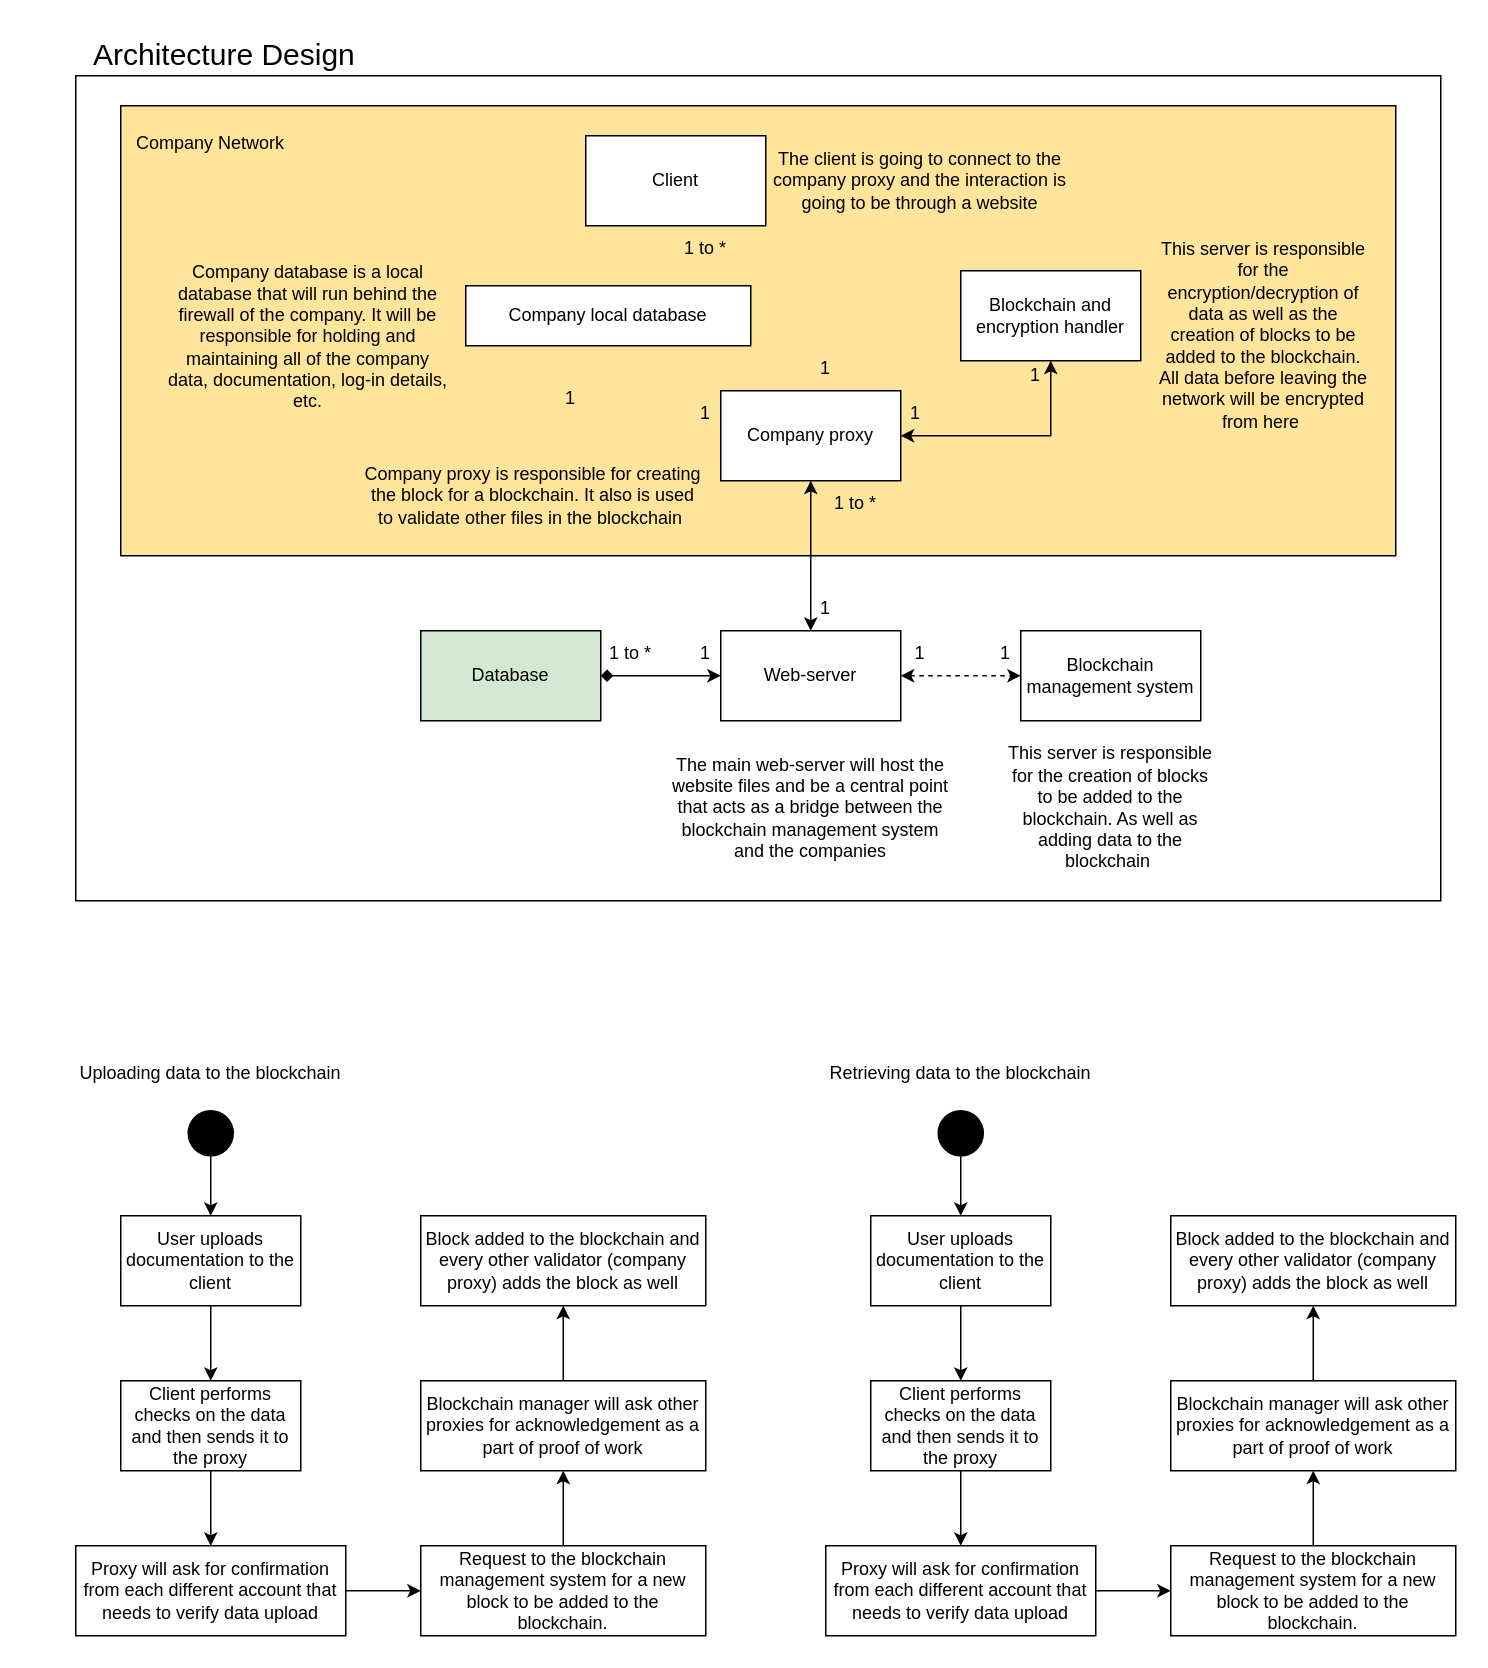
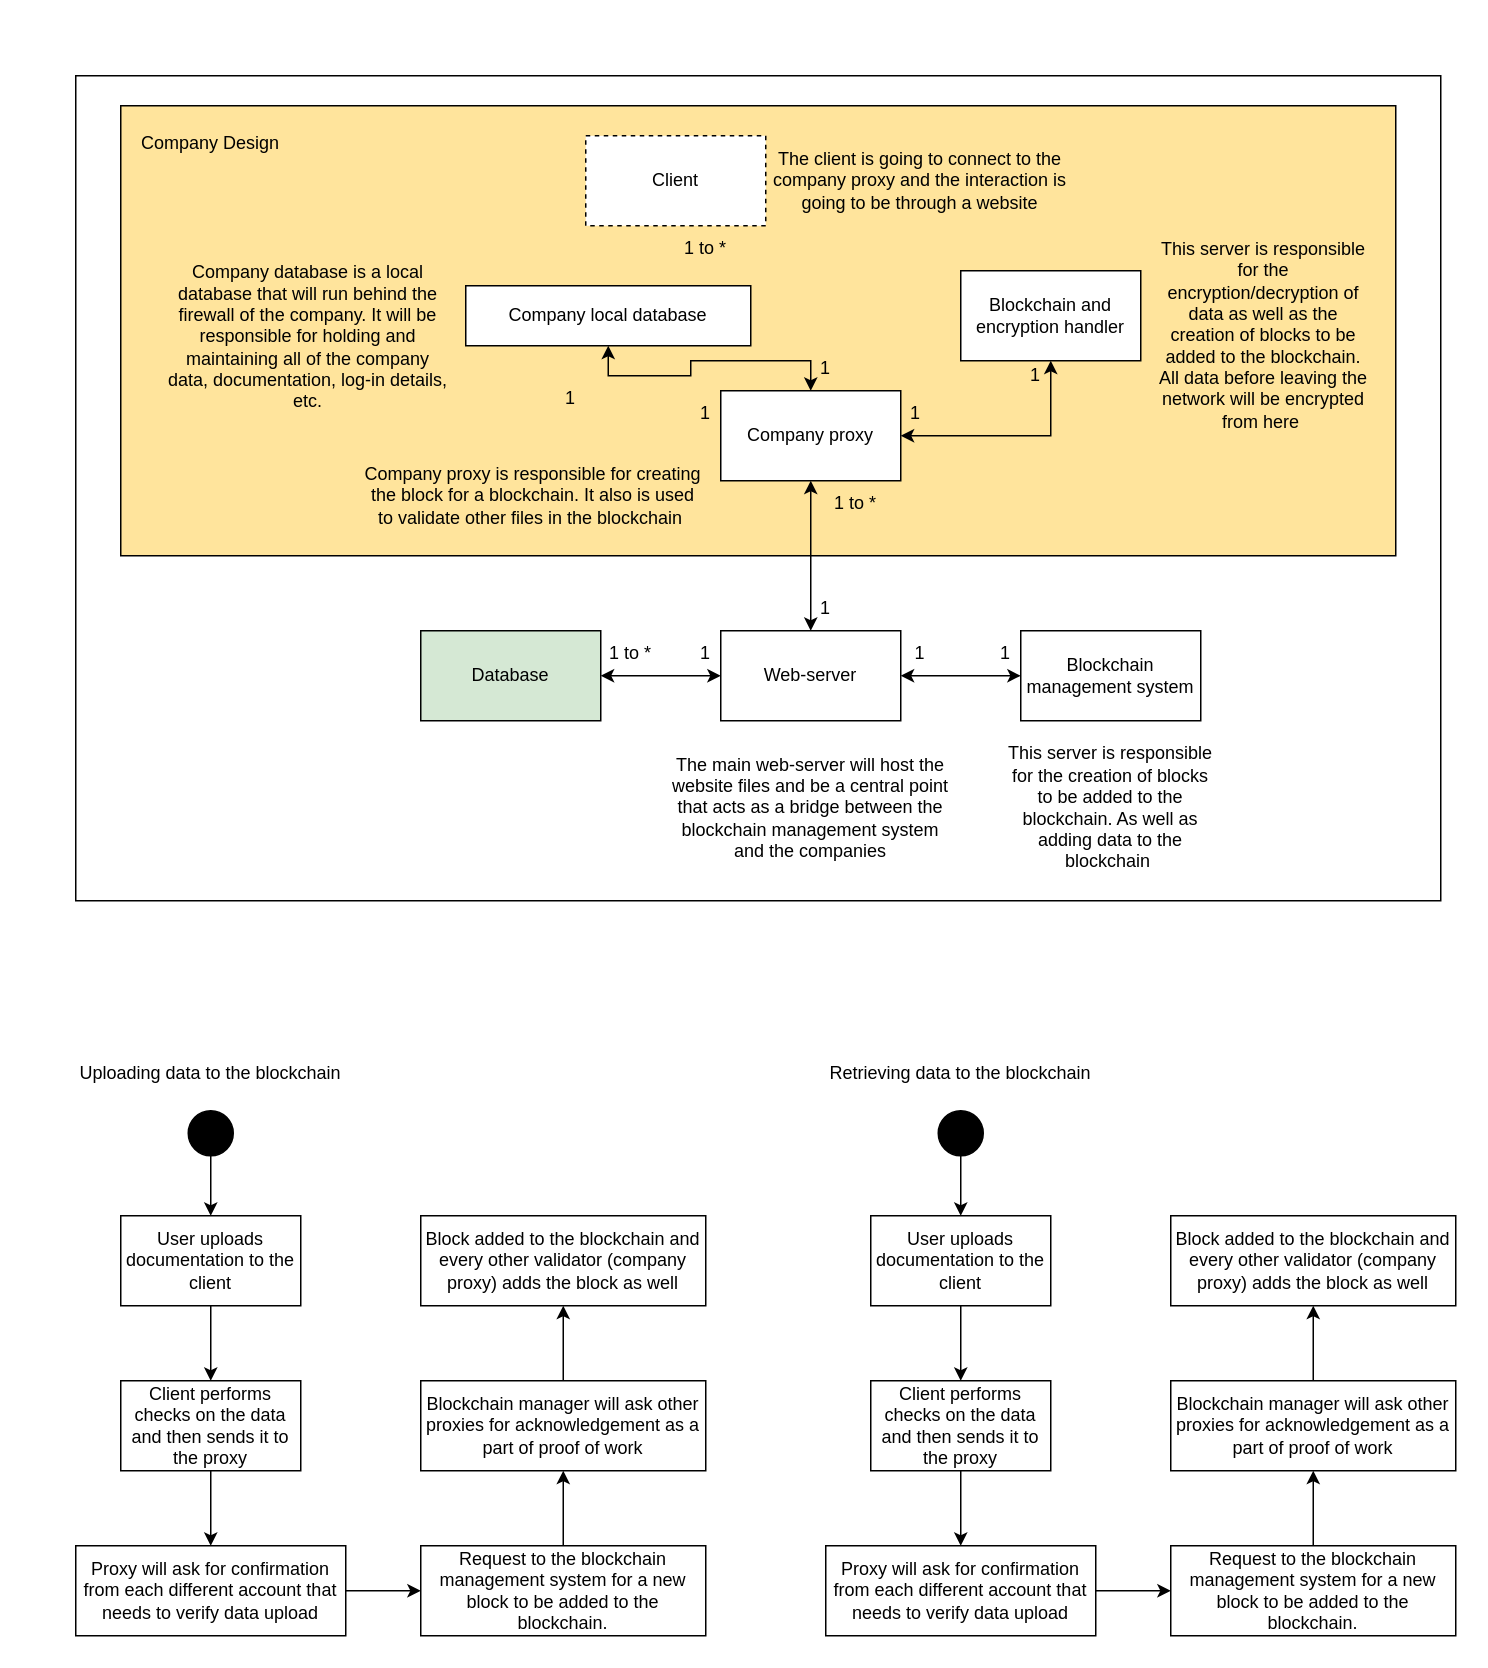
node "Architecture Design": removed
node "Company Network": label "Company Network" -> "Company Design"
node "Client": style solid -> dashed
edge "Company local database" -- "Company proxy": added
edge "Database" -- "Web-server": arrowhead diamond -> classic
edge "Web-server" -- "Blockchain management system": style dashed -> solid
